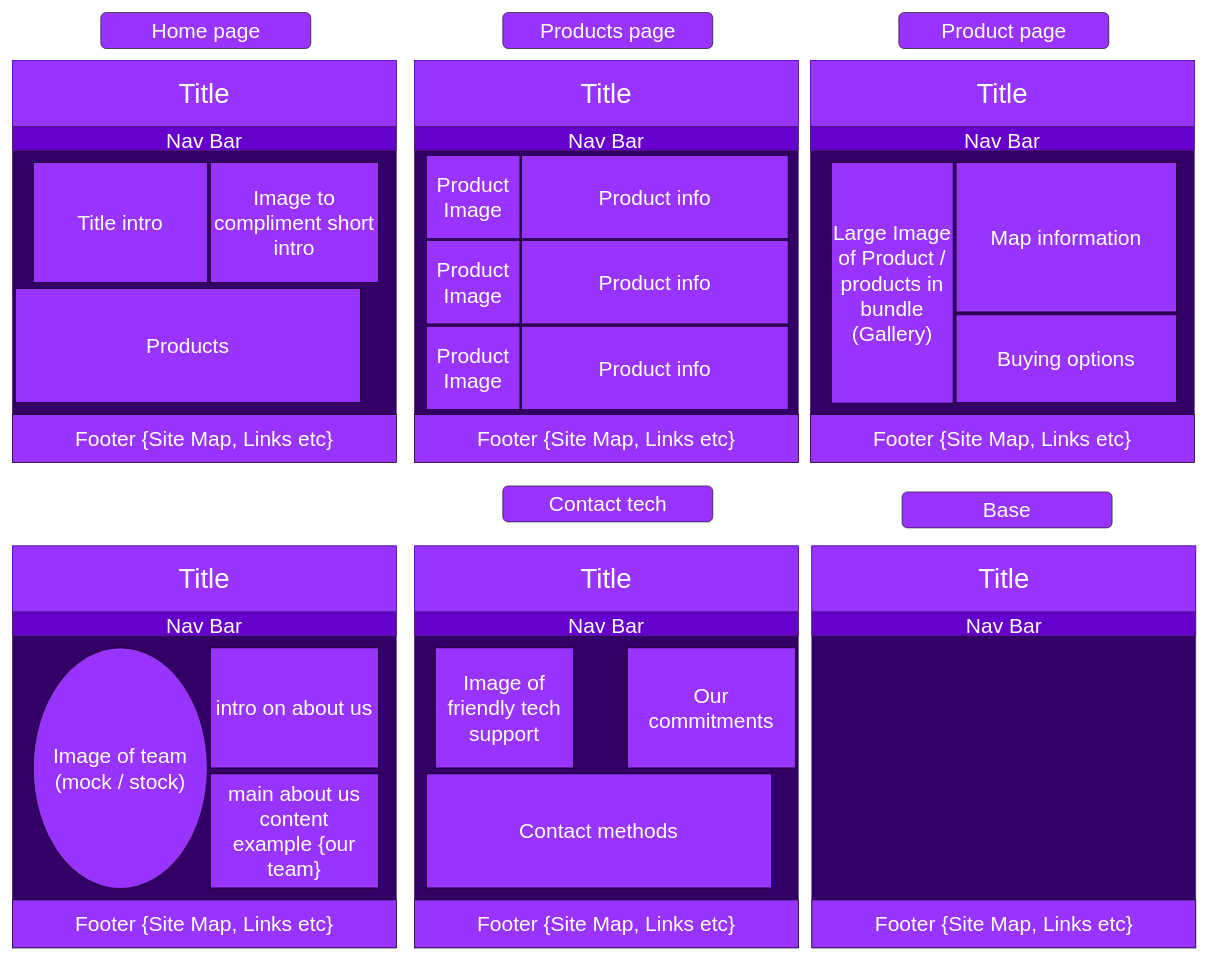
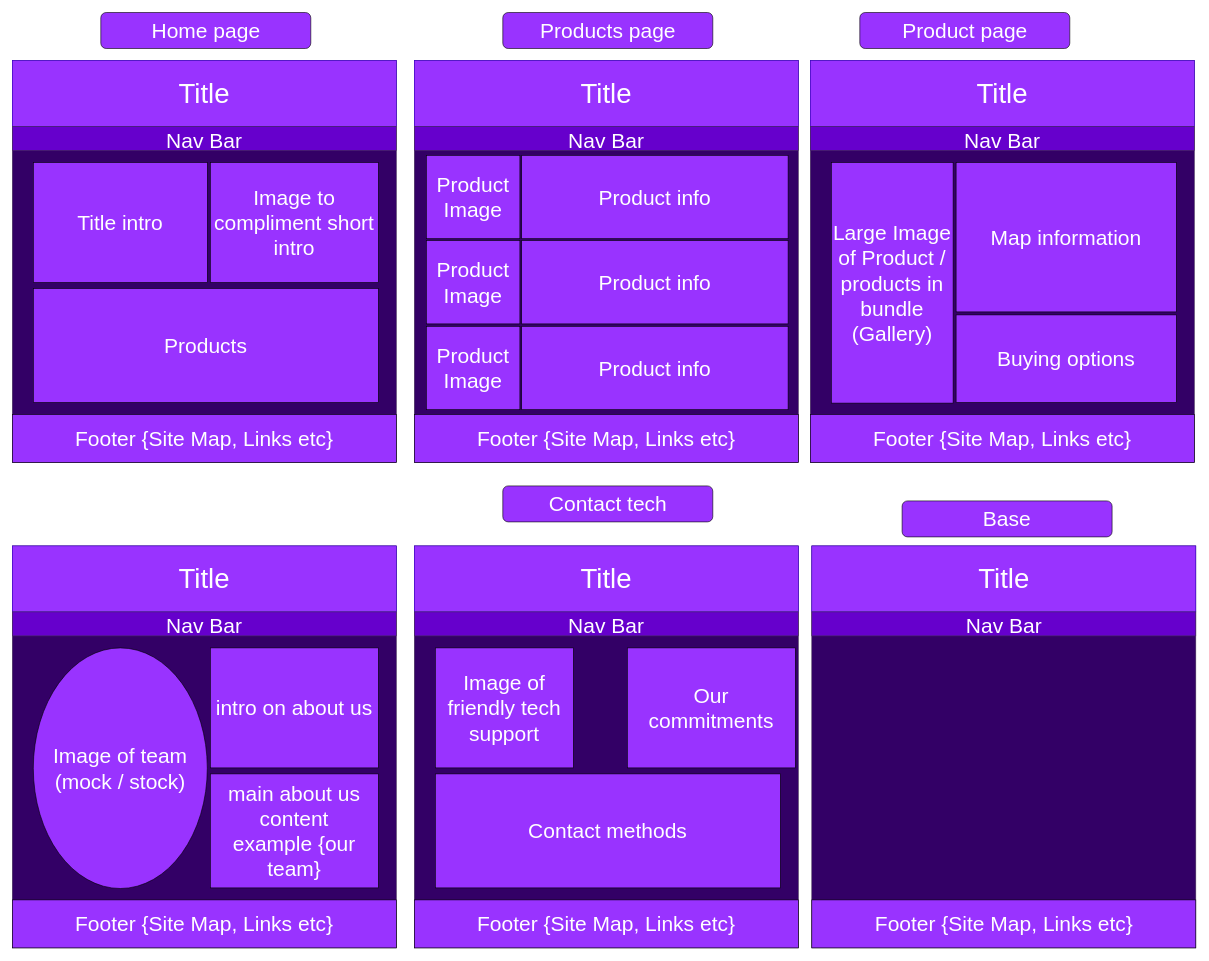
node "Product page": moved (1004, 30) -> (965, 30)
node "Products": moved (188, 345) -> (206, 345)
node "Base": moved (1007, 510) -> (1007, 519)
node "Contact methods": moved (599, 831) -> (608, 831)
